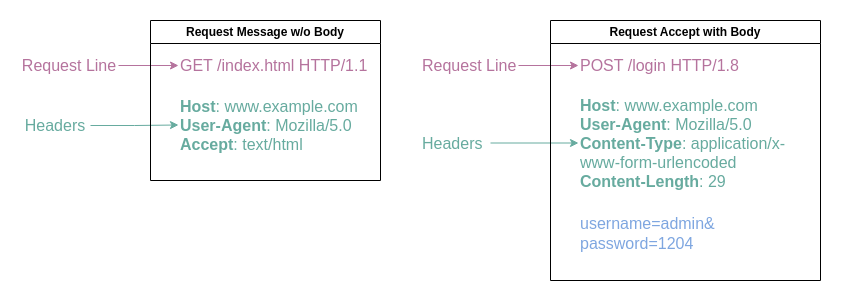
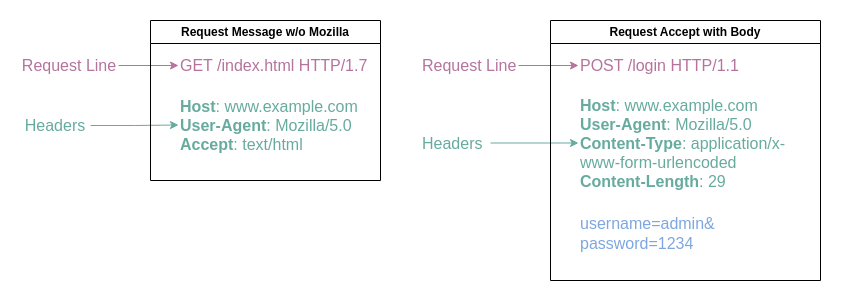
node "Request Message w/o Body": label "Request Message w/o Body" -> "Request Message w/o Mozilla"
node "GET /index.html HTTP/1.1": label "GET /index.html HTTP/1.1" -> "GET /index.html HTTP/1.7"
node "POST /login HTTP/1.8": label "POST /login HTTP/1.8" -> "POST /login HTTP/1.1"
node "username=admin& password=1204": label "username=admin& password=1204" -> "username=admin& password=1234"
